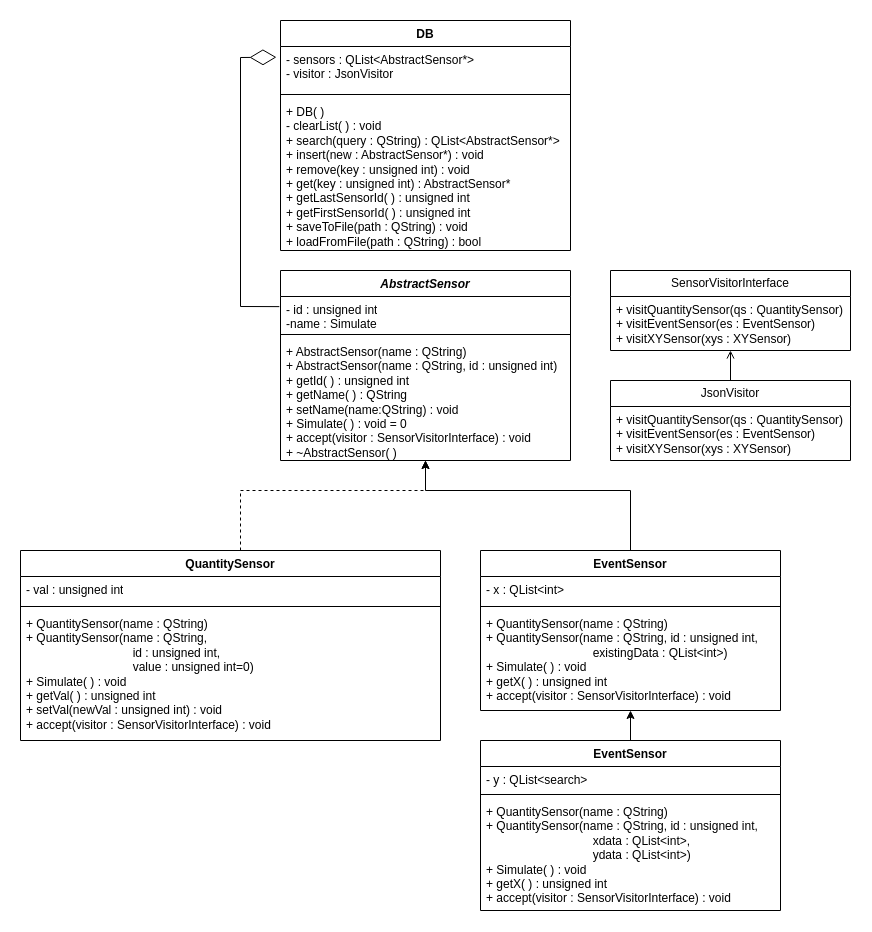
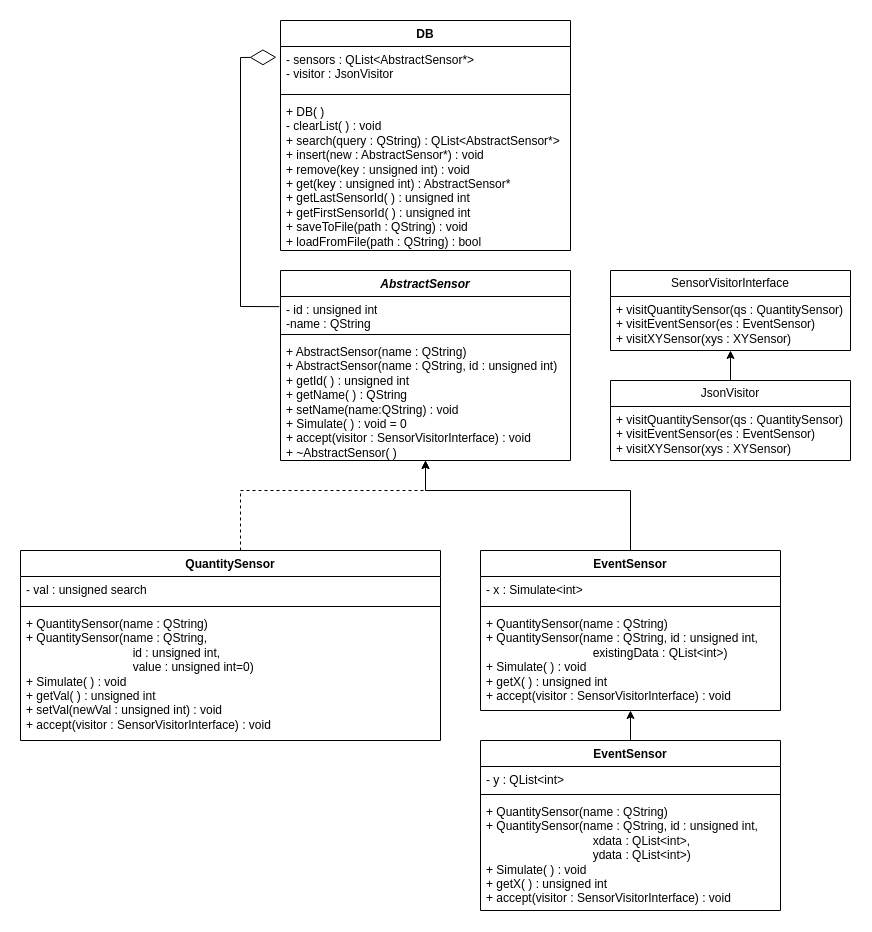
node "- id : unsigned int -name : Simulate": label "- id : unsigned int -name : Simulate" -> "- id : unsigned int -name : QString"
edge "JsonVisitor" -> "SensorVisitorInterface": arrowhead open -> classic
node "- val : unsigned int": label "- val : unsigned int" -> "- val : unsigned search"
node "- x : QList<int>": label "- x : QList<int>" -> "- x : Simulate<int>"
node "- y : QList<search>": label "- y : QList<search>" -> "- y : QList<int>"
